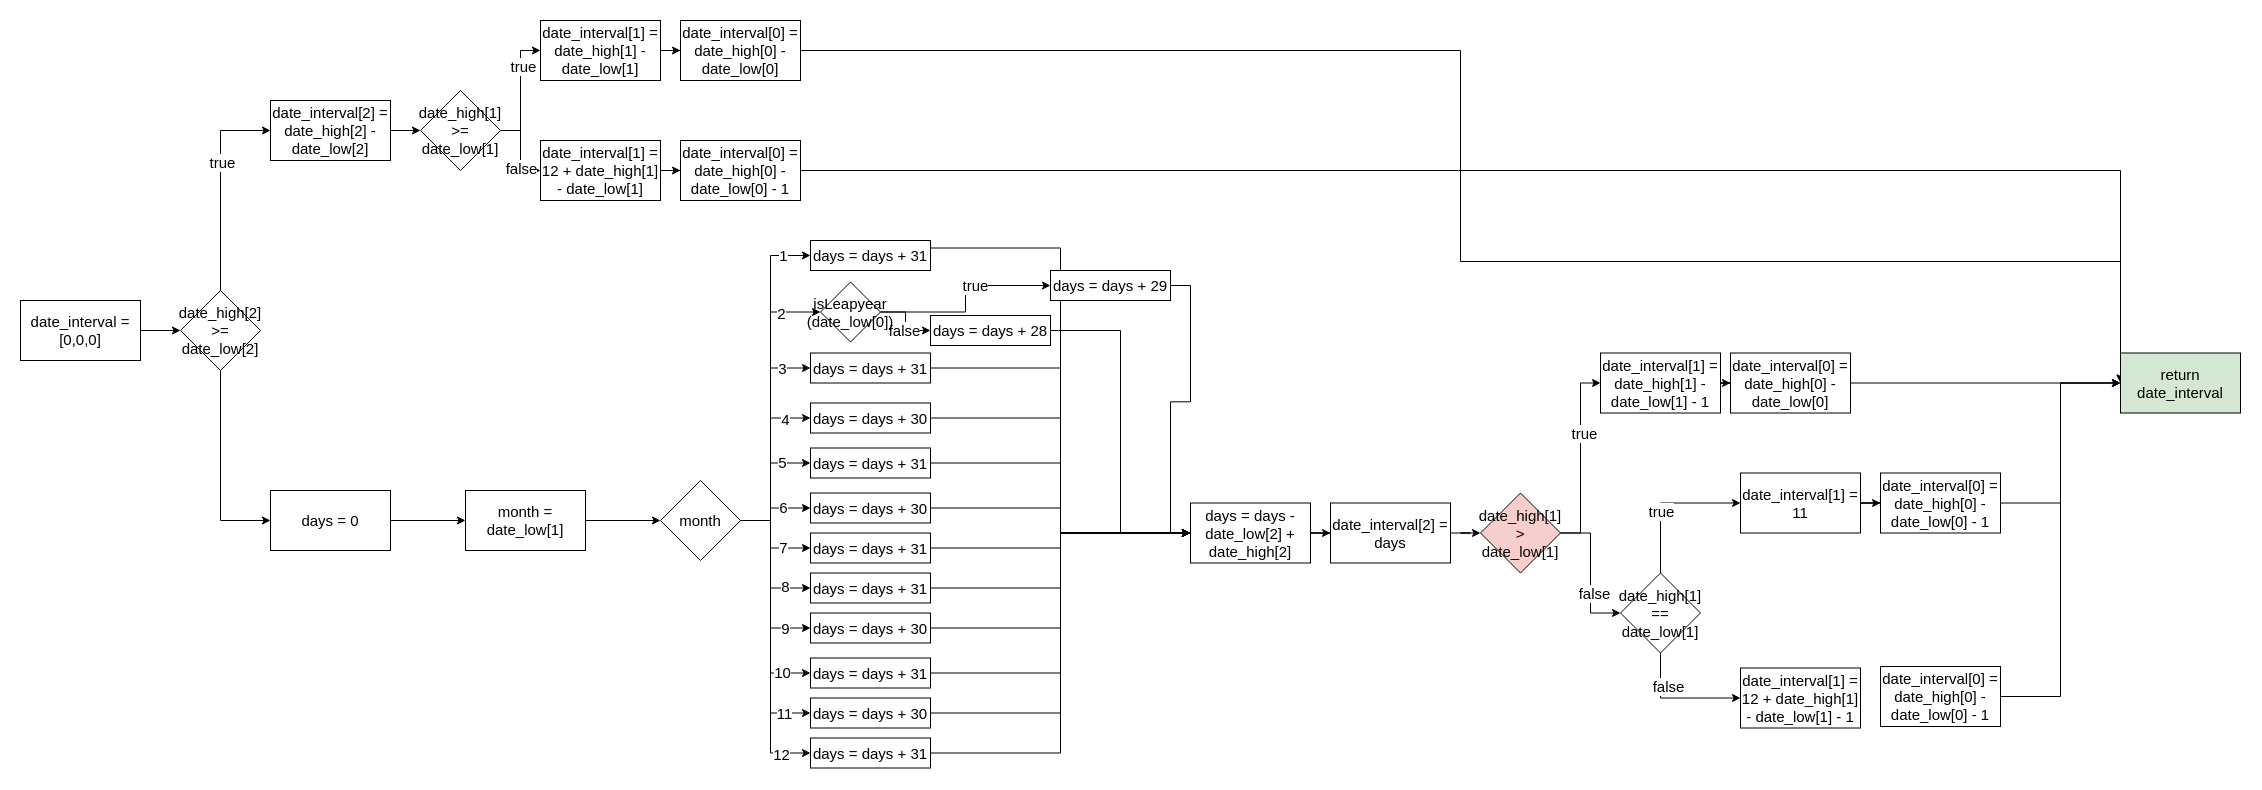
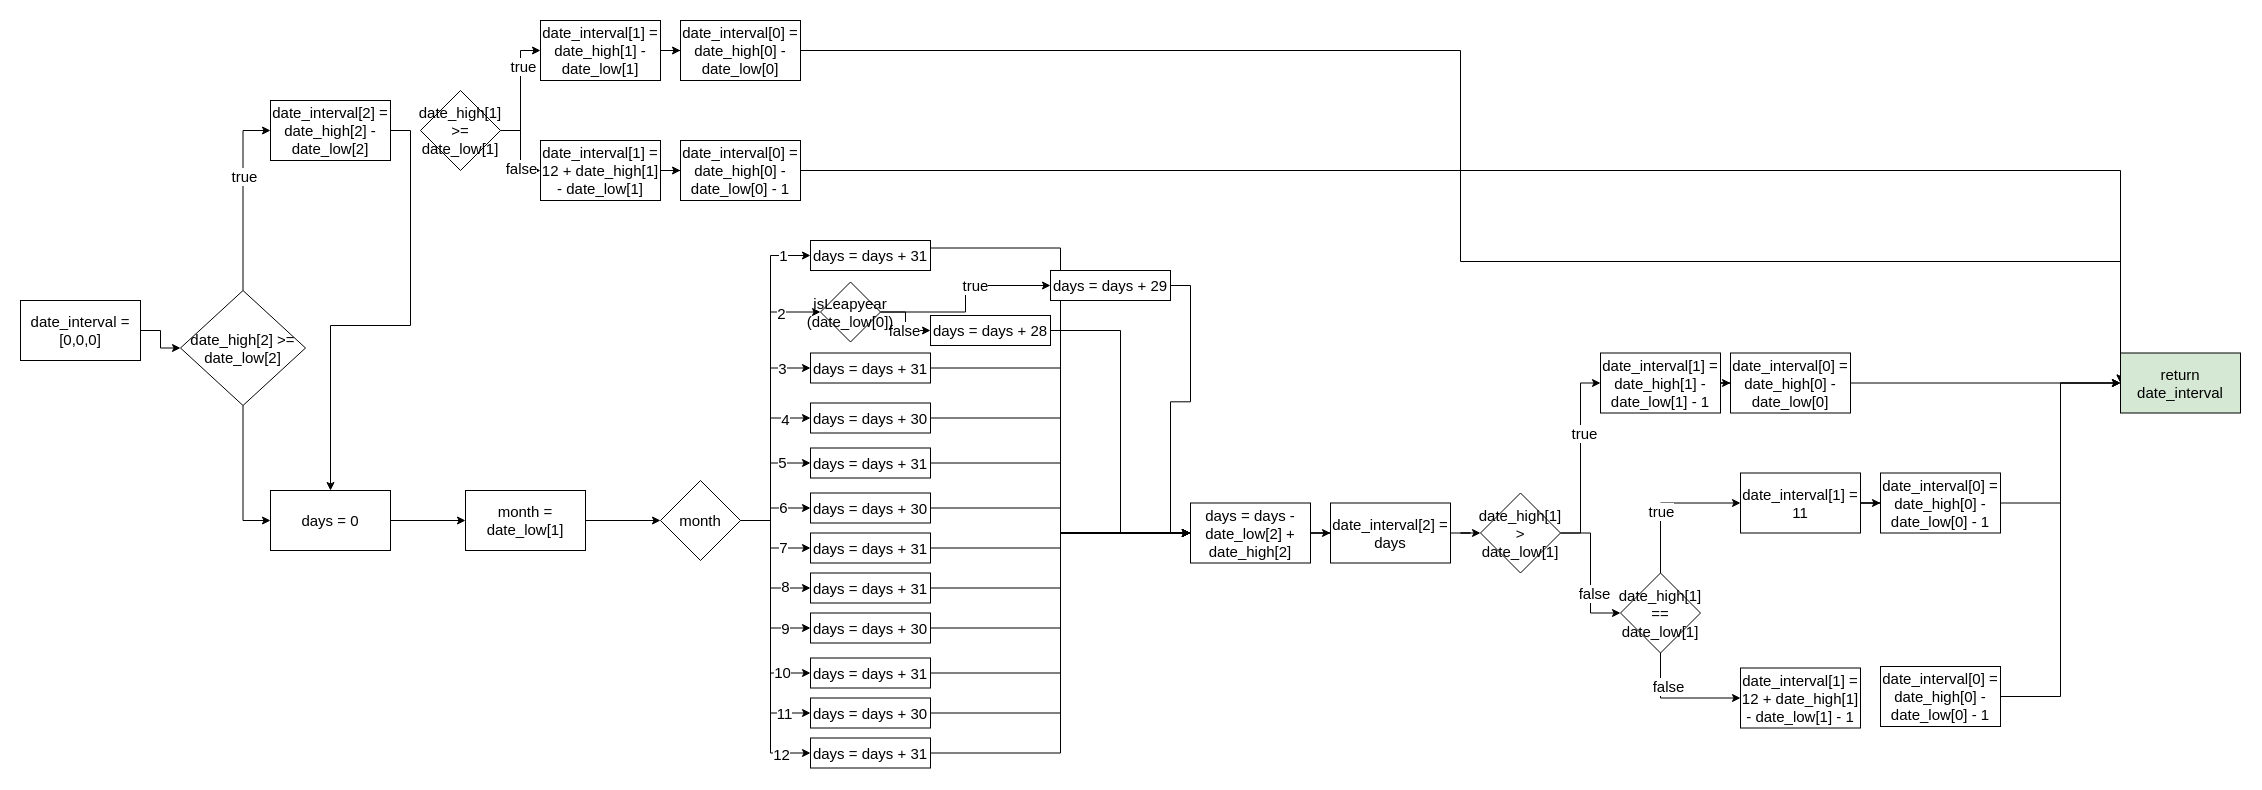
edge "date_interval[2] = date_high[2] - date_low[2]" -> "date_high[1] >= date_low[1]": now "date_interval[2] = date_high[2] - date_low[2]" -> "days = 0"
node "date_high[2] >= date_low[2]": size 80x80 -> 125x115
node "date_high[1] > date_low[1]": fillcolor #f8cecc -> #ffffff
